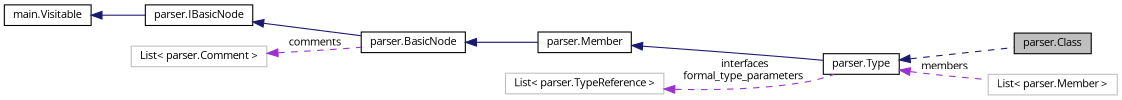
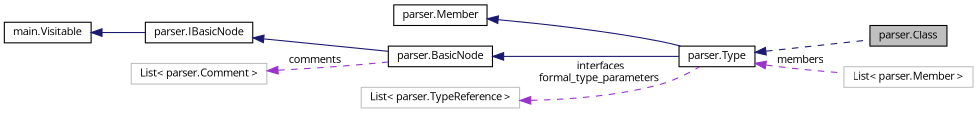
edge "parser.Member" -> "parser.BasicNode": now "parser.Type" -> "parser.BasicNode"
